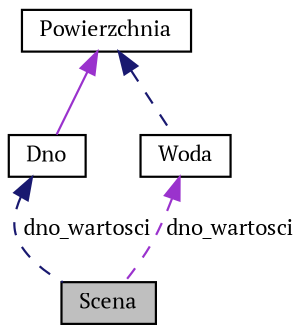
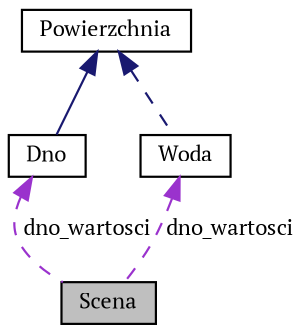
edge "Dno" -> "Powierzchnia": color darkorchid3 -> midnightblue
edge "Scena" -> "Dno": color midnightblue -> darkorchid3
